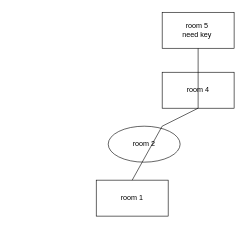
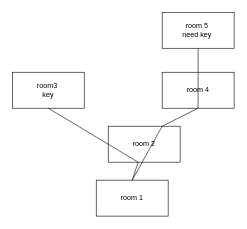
node "room3 key": added
edge "room3 key" -- "room 1": added
node "room 2": shape ellipse -> rectangle
